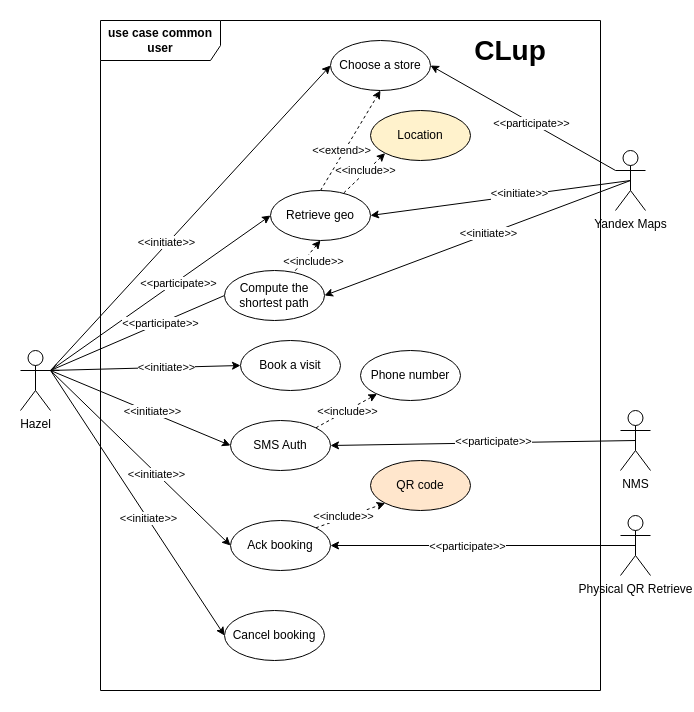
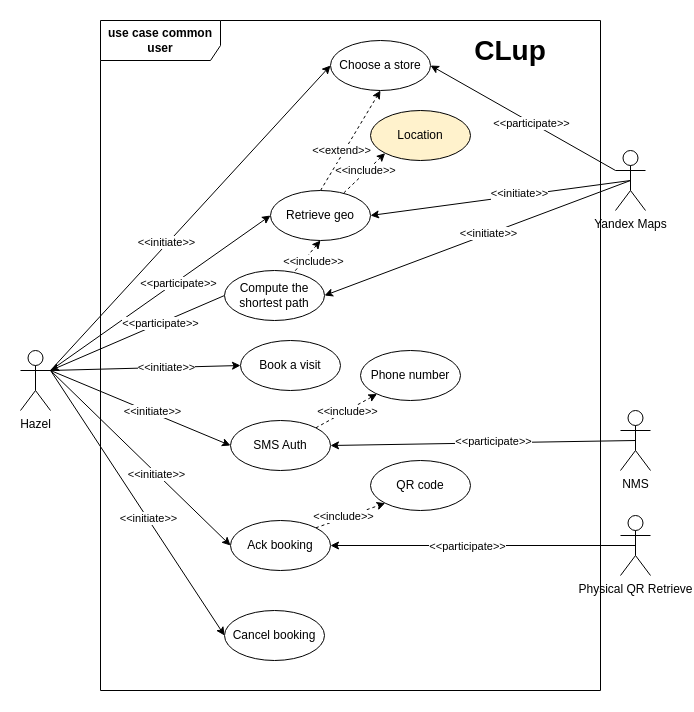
edge "Compute the shortest path" -> "Hazel": arrowhead open -> classic
node "QR code": fillcolor #ffe6cc -> #ffffff
